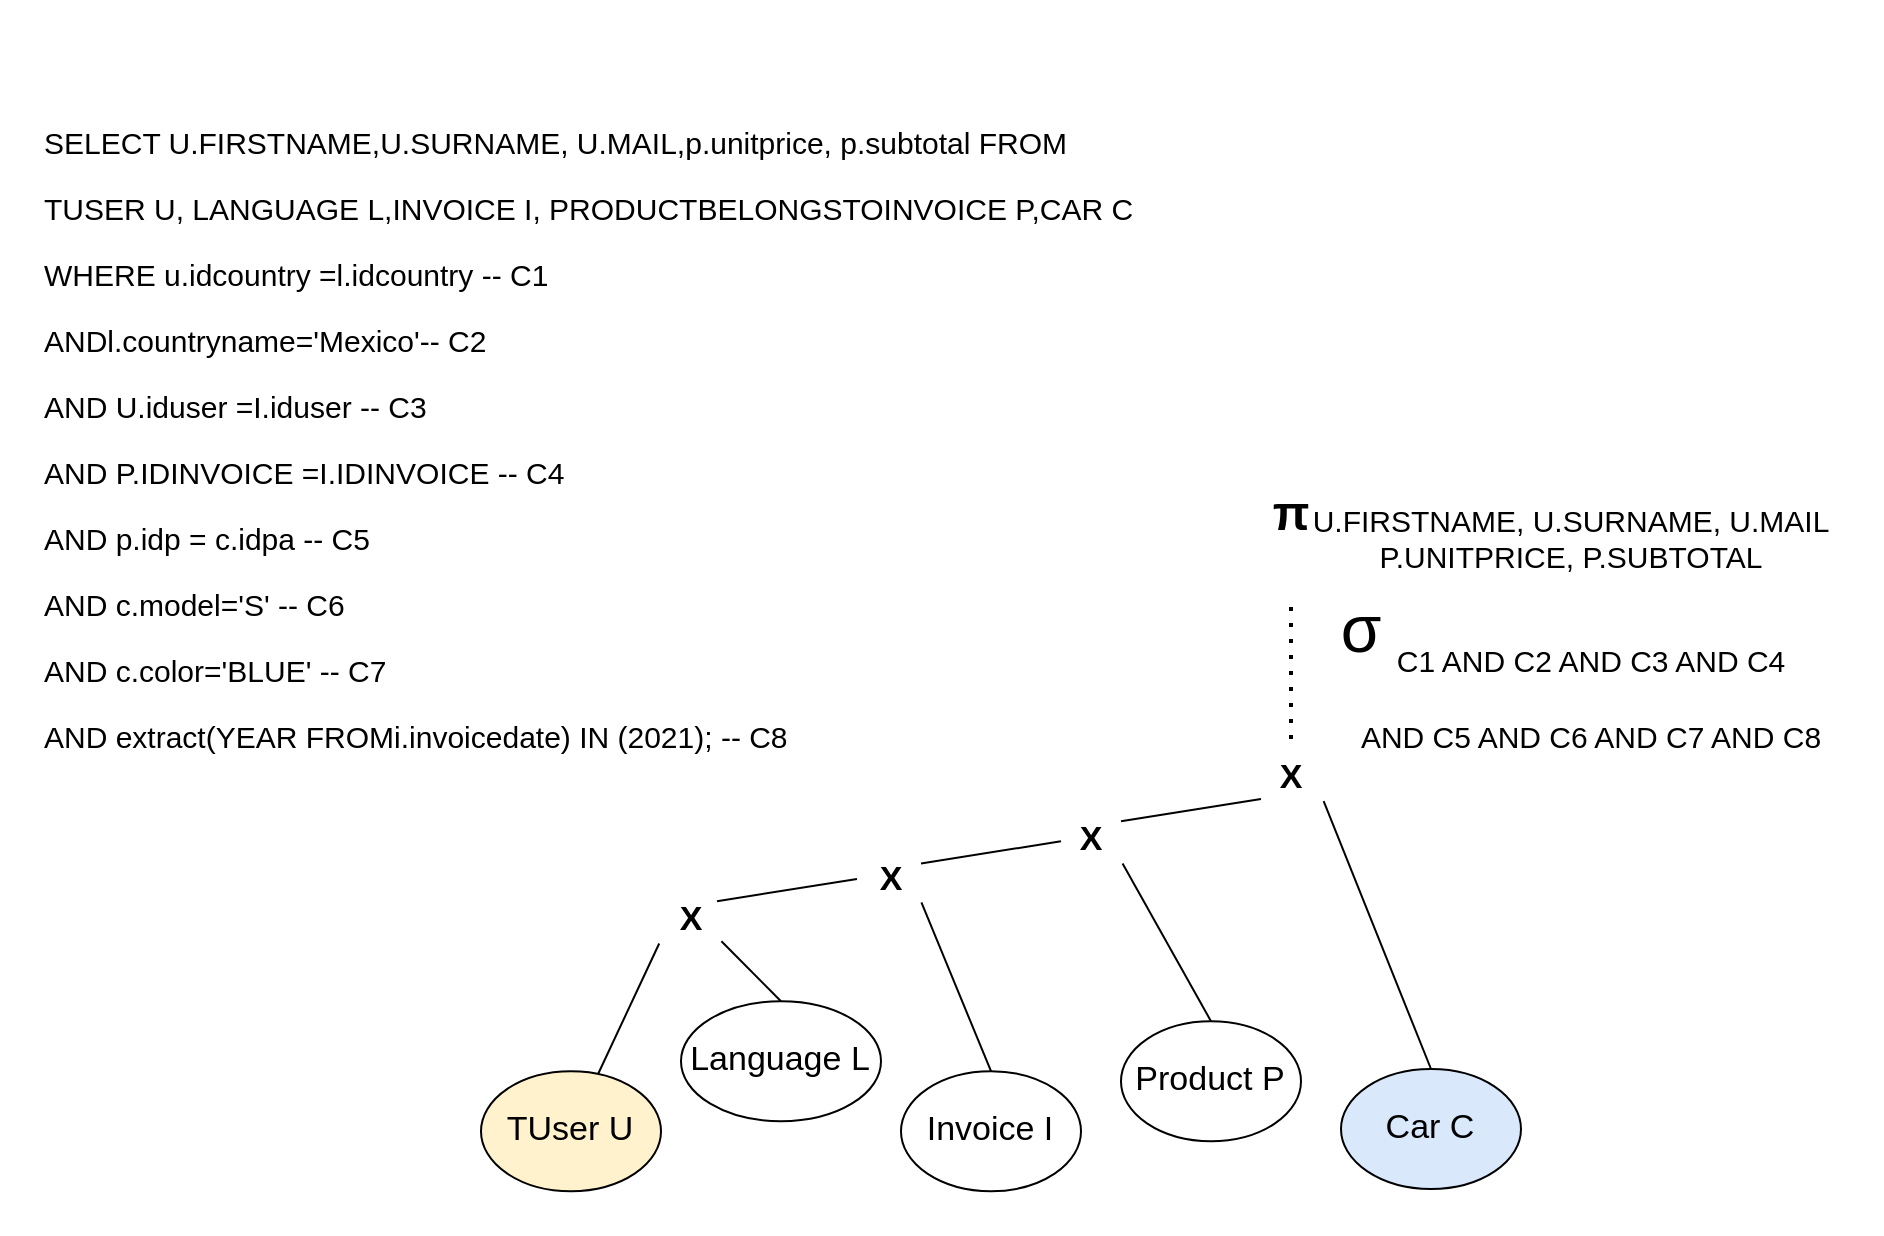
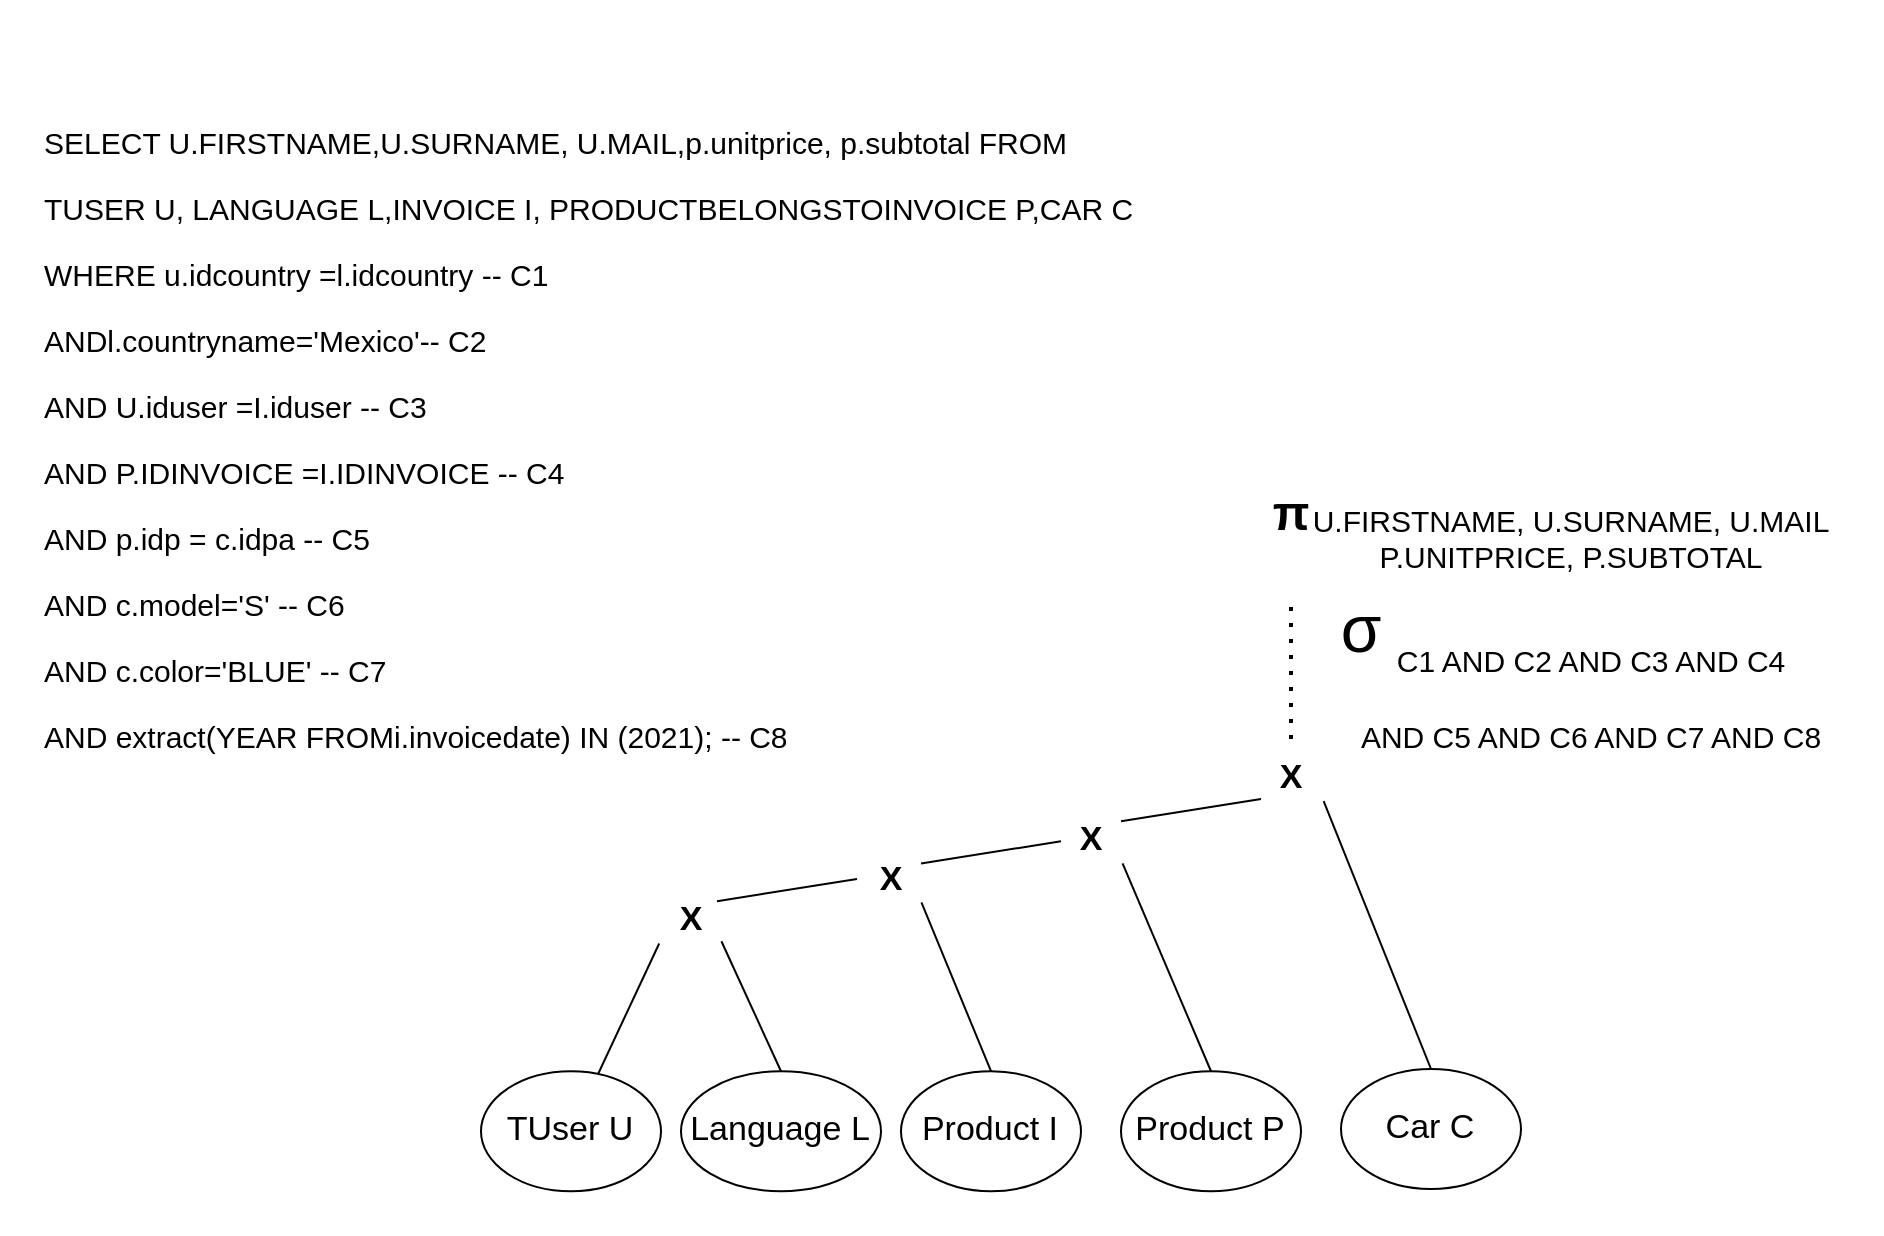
node "Language L": moved (781, 1061) -> (781, 1131)
node "Product P": moved (1211, 1081) -> (1211, 1131)
node "Car C": fillcolor #dae8fc -> #ffffff
node "TUser U": fillcolor #fff2cc -> #ffffff
node "Invoice I": label "Invoice I" -> "Product I"
